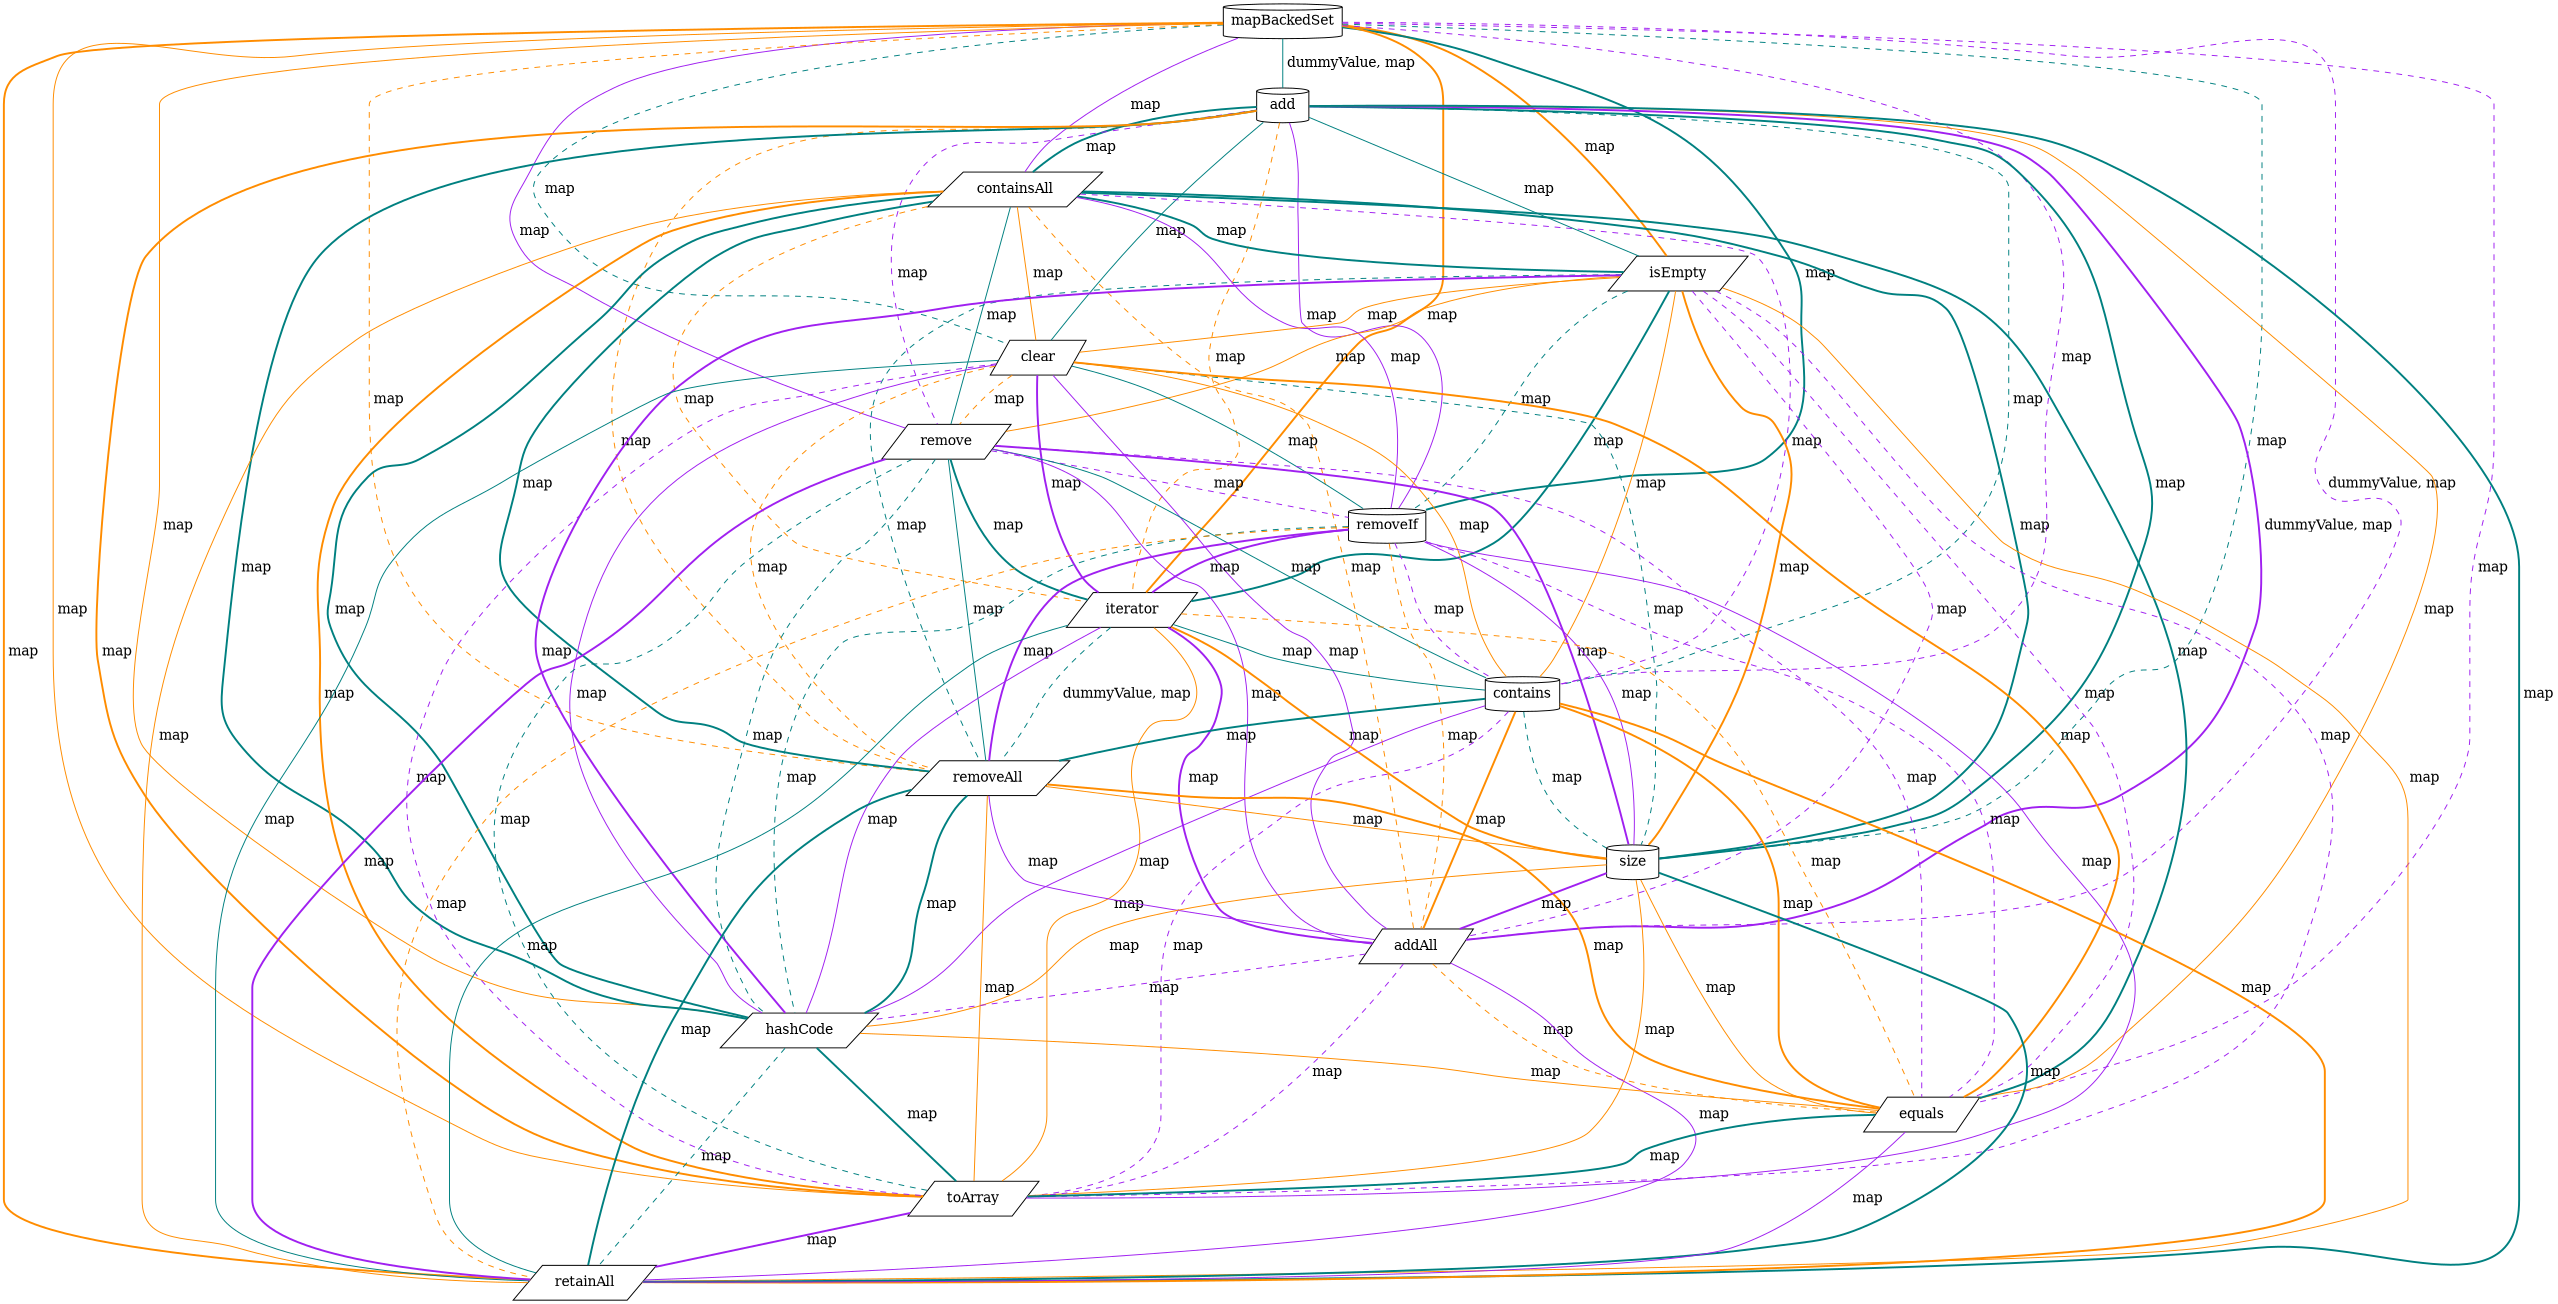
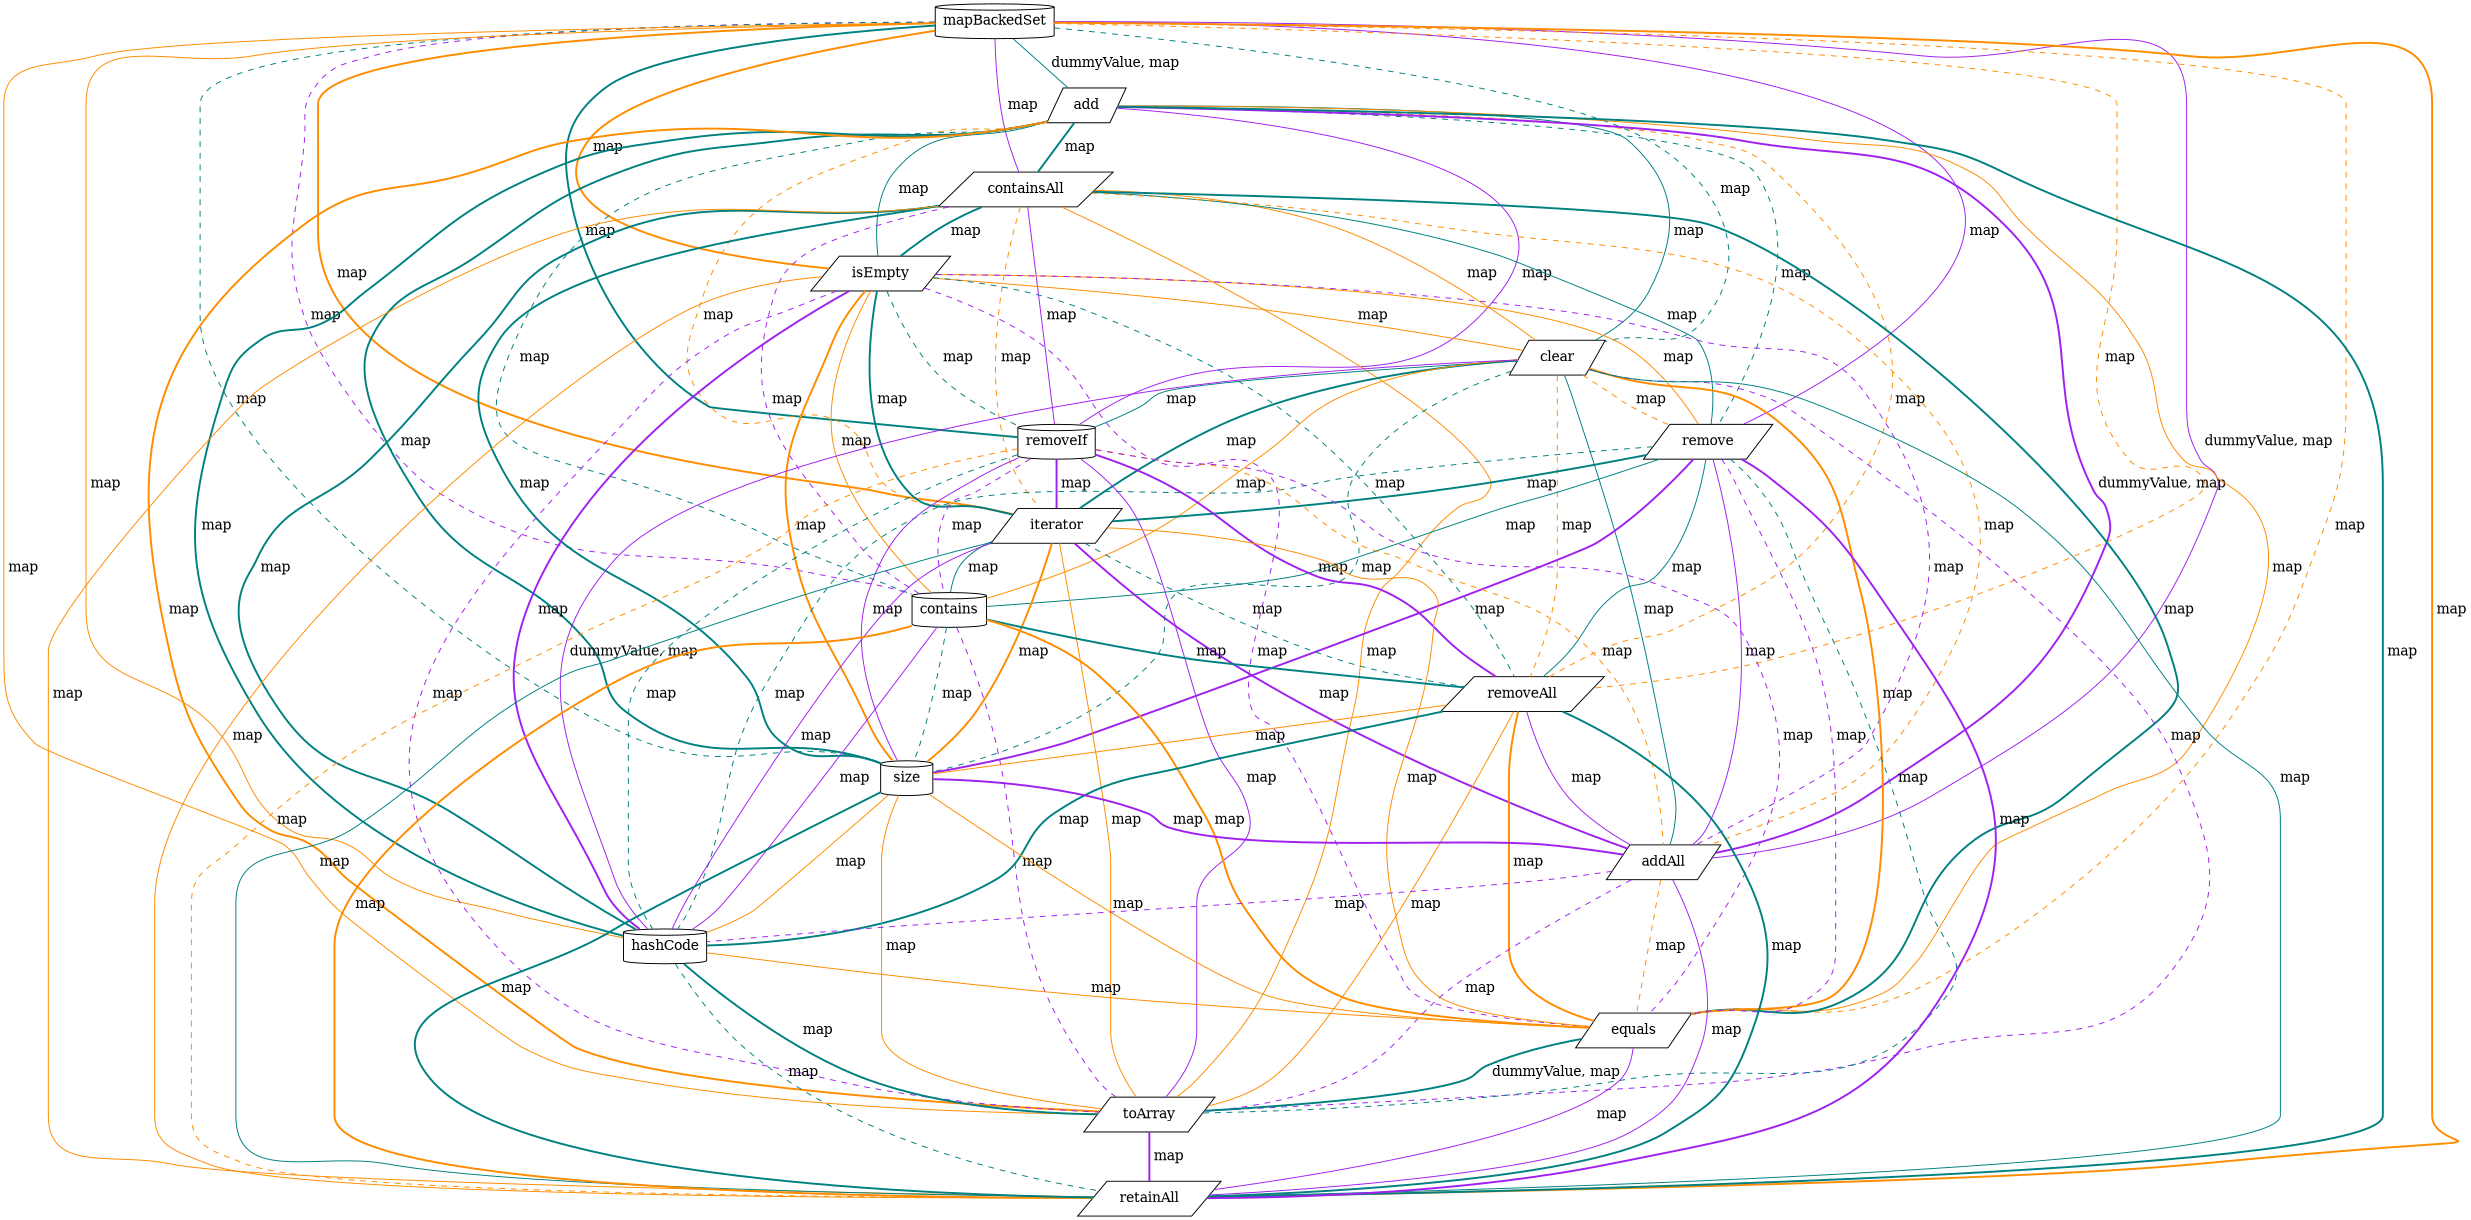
node "add": shape cylinder -> parallelogram
edge "add" -- "remove": color purple -> teal
edge "mapBackedSet" -- "equals": color purple -> darkorange
edge "mapBackedSet" -- "addAll": style dashed -> solid
edge "remove" -- "removeIf": removed, label "map"
edge "clear" -- "iterator": color purple -> teal
edge "containsAll" -- "removeAll": removed, label "map"
edge "clear" -- "addAll": color purple -> teal
edge "containsAll" -- "toArray": style bold -> solid
edge "clear" -- "hashCode": label " map" -> " dummyValue, map"
edge "iterator" -- "removeAll": label " dummyValue, map" -> " map"
edge "iterator" -- "equals": style dashed -> solid
edge "contains" -- "addAll": removed, label "map"
node "hashCode": shape parallelogram -> cylinder
edge "equals" -- "toArray": label " map" -> " dummyValue, map"
